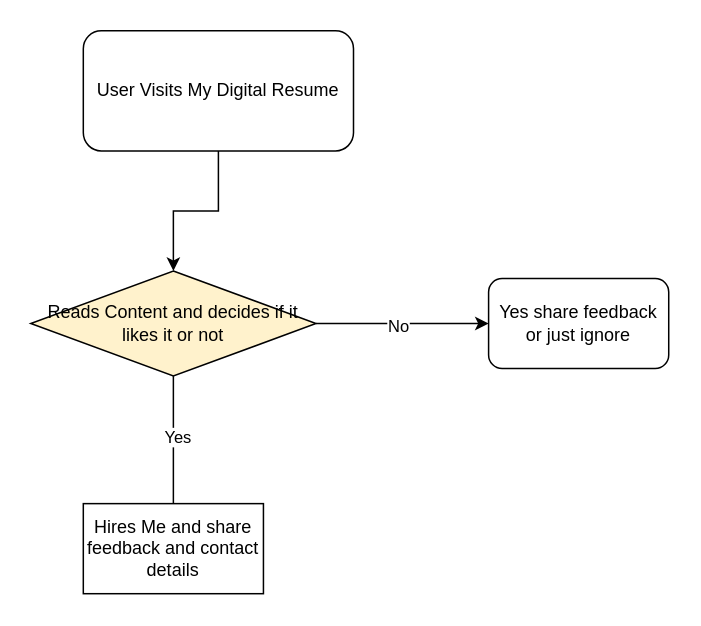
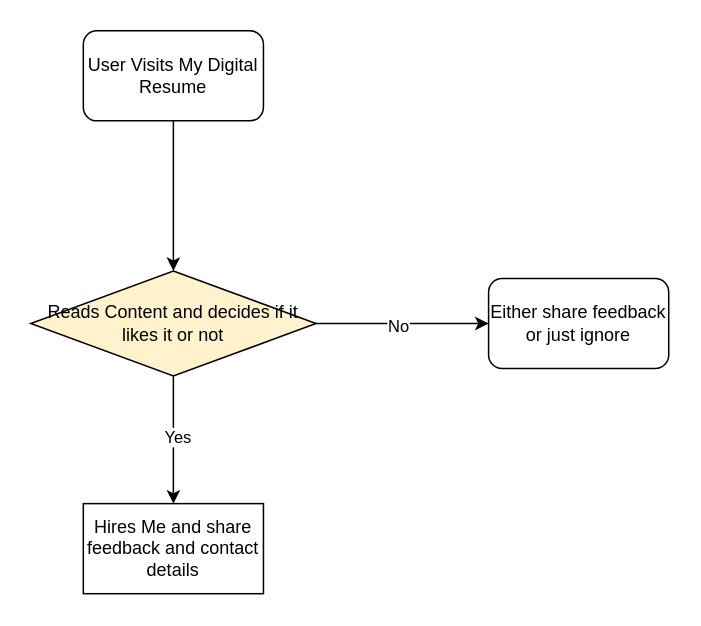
node "User Visits My Digital Resume": size 270x120 -> 180x90
node "Yes share feedback or just ignore": label "Yes share feedback or just ignore" -> "Either share feedback or just ignore"
edge "Reads Content and decides if it likes it or not" -- "Hires Me and share feedback and contact details": arrowhead none -> classic
